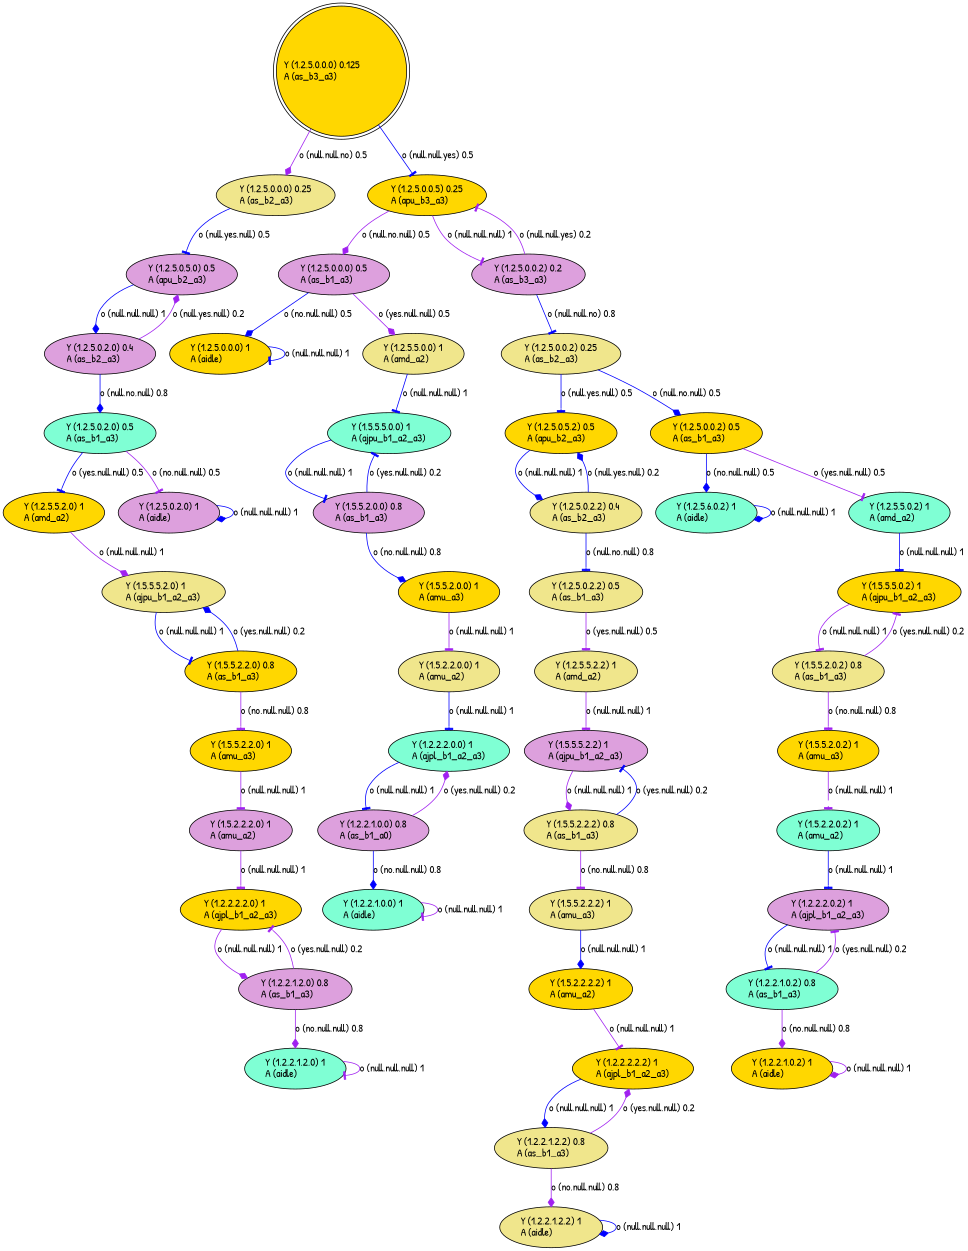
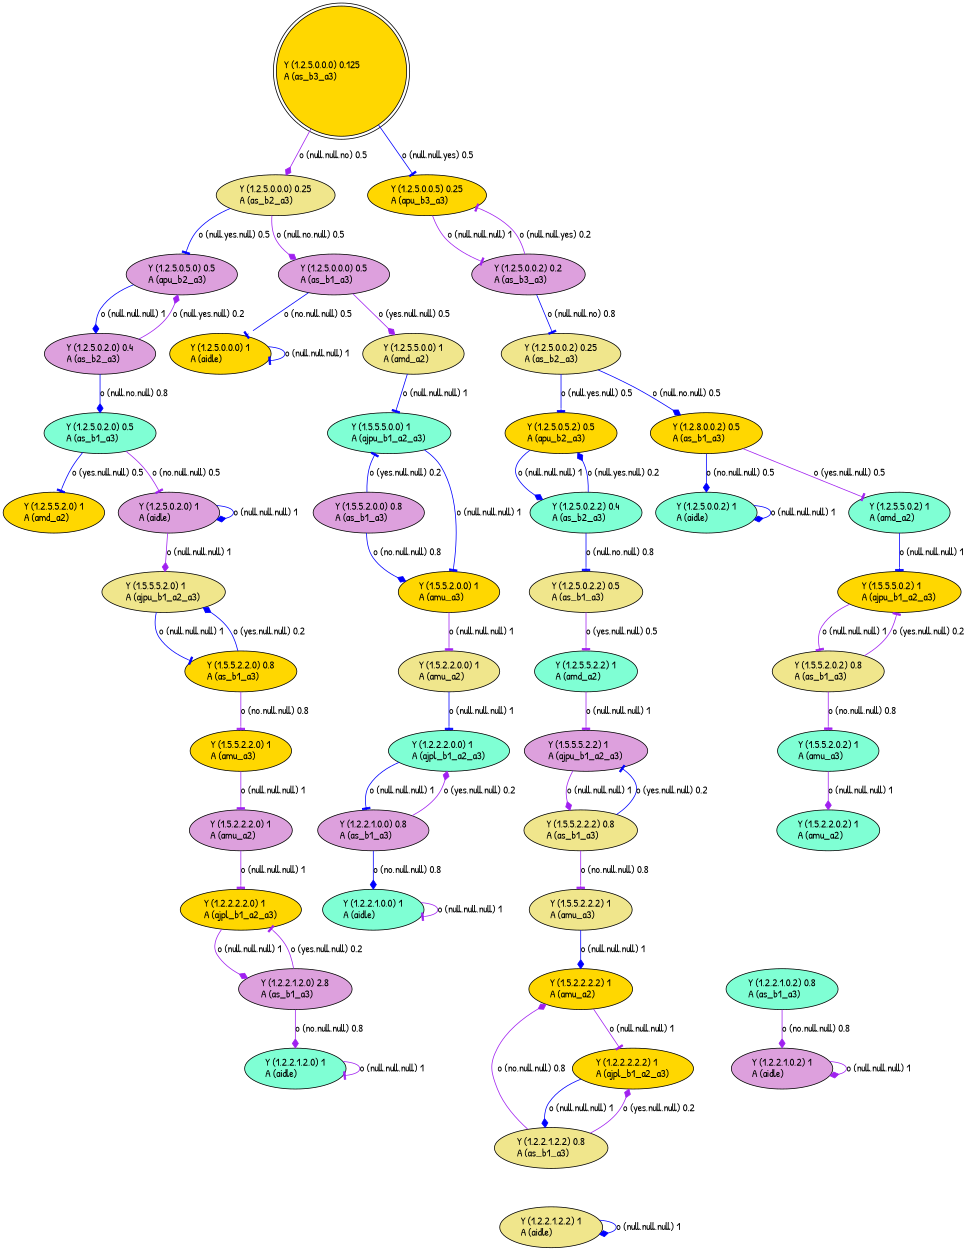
edge "Y (1,2,5,0,0,5) 0.25 A (apu_b3_a3)" -> "Y (1,2,5,0,0,0) 0.5 A (as_b1_a3)": now "Y (1,2,5,0,0,0) 0.25 A (as_b2_a3)" -> "Y (1,2,5,0,0,0) 0.5 A (as_b1_a3)"
edge "Y (1,2,5,0,0,0) 0.5 A (as_b1_a3)" -> "Y (1,2,5,0,0,0) 1 A (aidle)": arrowhead diamond -> tee
node "Y (1,2,5,0,0,2) 0.5 A (as_b1_a3)": label "Y (1,2,5,0,0,2) 0.5 A (as_b1_a3)" -> "Y (1,2,8,0,0,2) 0.5 A (as_b1_a3)"
edge "Y (1,5,5,5,0,0) 1 A (ajpu_b1_a2_a3)" -> "Y (1,5,5,2,0,0) 0.8 A (as_b1_a3)": now "Y (1,5,5,5,0,0) 1 A (ajpu_b1_a2_a3)" -> "Y (1,5,5,2,0,0) 1 A (amu_a3)"
node "Y (1,2,5,0,2,2) 0.4 A (as_b2_a3)": fillcolor khaki -> aquamarine
node "Y (1,2,5,6,0,2) 1 A (aidle)": label "Y (1,2,5,6,0,2) 1 A (aidle)" -> "Y (1,2,5,0,0,2) 1 A (aidle)"
edge "Y (1,2,5,5,2,0) 1 A (amd_a2)" -> "Y (1,5,5,5,2,0) 1 A (ajpu_b1_a2_a3)": now "Y (1,2,5,0,2,0) 1 A (aidle)" -> "Y (1,5,5,5,2,0) 1 A (ajpu_b1_a2_a3)"
node "Y (1,2,5,5,2,2) 1 A (amd_a2)": fillcolor khaki -> aquamarine
node "Y (1,5,5,2,0,2) 1 A (amu_a3)": fillcolor gold -> aquamarine
edge "Y (1,5,5,2,0,2) 1 A (amu_a3)" -> "Y (1,5,2,2,0,2) 1 A (amu_a2)": arrowhead tee -> diamond
node "Y (1,2,2,1,0,0) 0.8 A (as_b1_a0)": label "Y (1,2,2,1,0,0) 0.8 A (as_b1_a0)" -> "Y (1,2,2,1,0,0) 0.8 A (as_b1_a3)"
node "Y (1,2,2,2,0,2) 1 A (ajpl_b1_a2_a3)": removed
node "Y (1,2,2,1,2,0) 0.8 A (as_b1_a3)": label "Y (1,2,2,1,2,0) 0.8 A (as_b1_a3)" -> "Y (1,2,2,1,2,0) 2.8 A (as_b1_a3)"
node "Y (1,2,2,1,0,2) 1 A (aidle)": fillcolor gold -> plum
edge "Y (1,2,2,1,2,2) 0.8 A (as_b1_a3)" -> "Y (1,2,2,1,2,2) 1 A (aidle)": now "Y (1,2,2,1,2,2) 0.8 A (as_b1_a3)" -> "Y (1,5,2,2,2,2) 1 A (amu_a2)"
